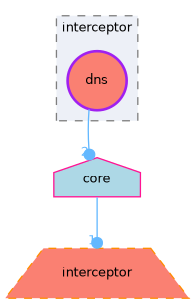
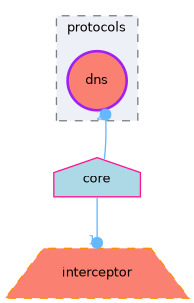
cluster "interceptor": label "interceptor" -> "protocols"
edge "dns" -> "core": reversed
